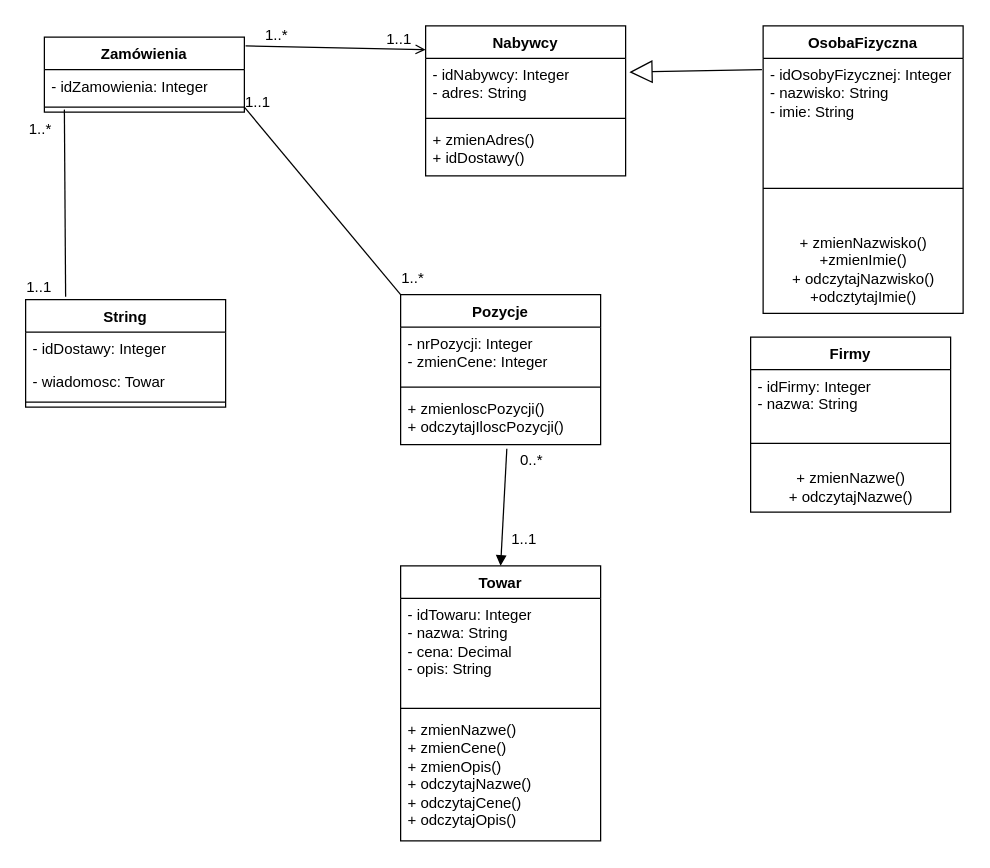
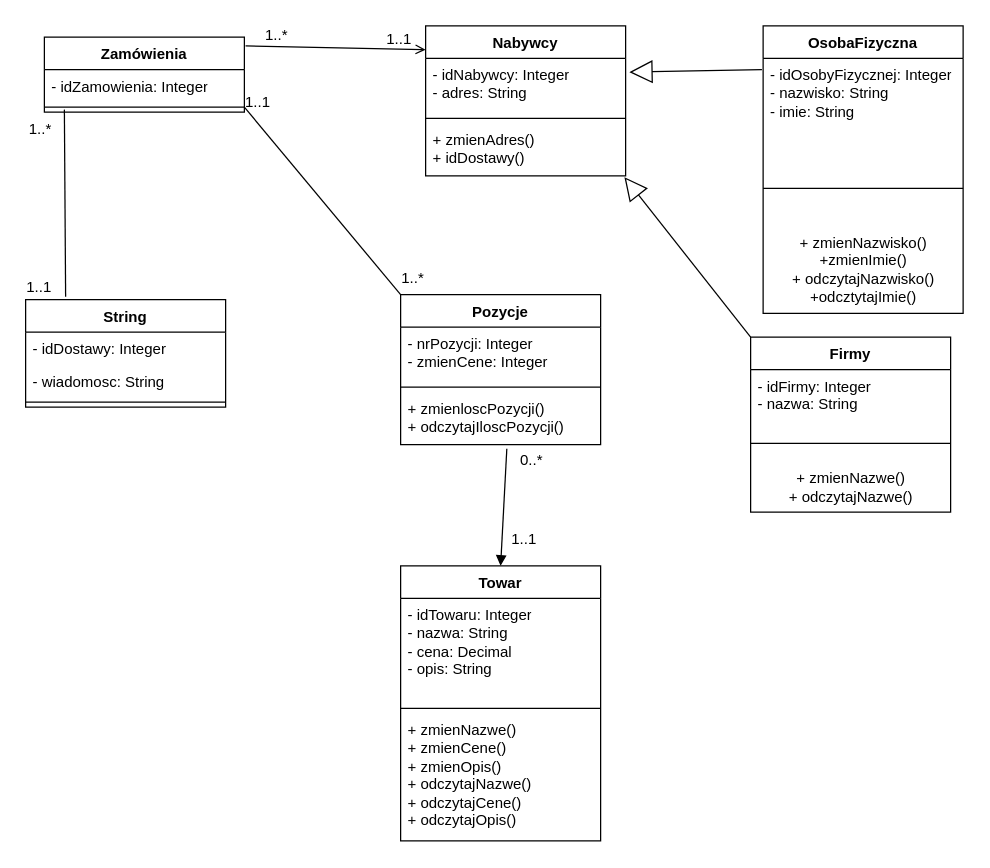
edge "Firmy" -> "+ zmienAdres() + idDostawy()": added
node "- wiadomosc: Towar": label "- wiadomosc: Towar" -> "- wiadomosc: String"
